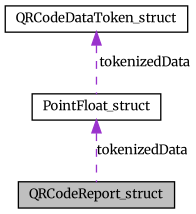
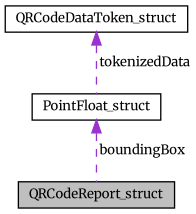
edge "QRCodeReport_struct" -> "PointFloat_struct": label " tokenizedData" -> " boundingBox"
